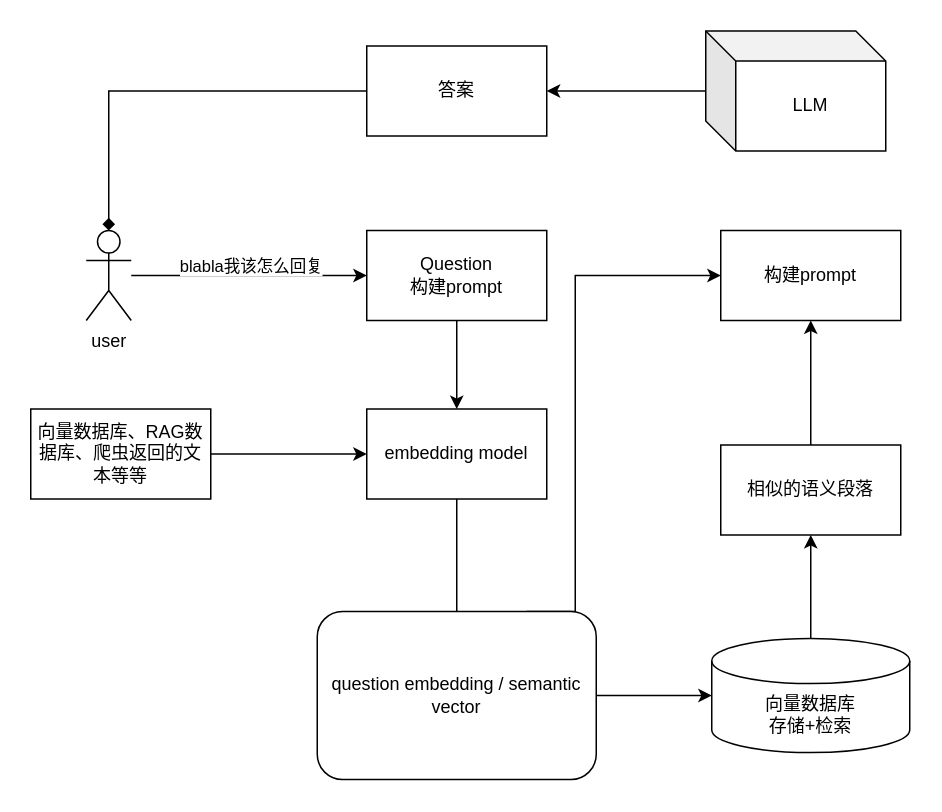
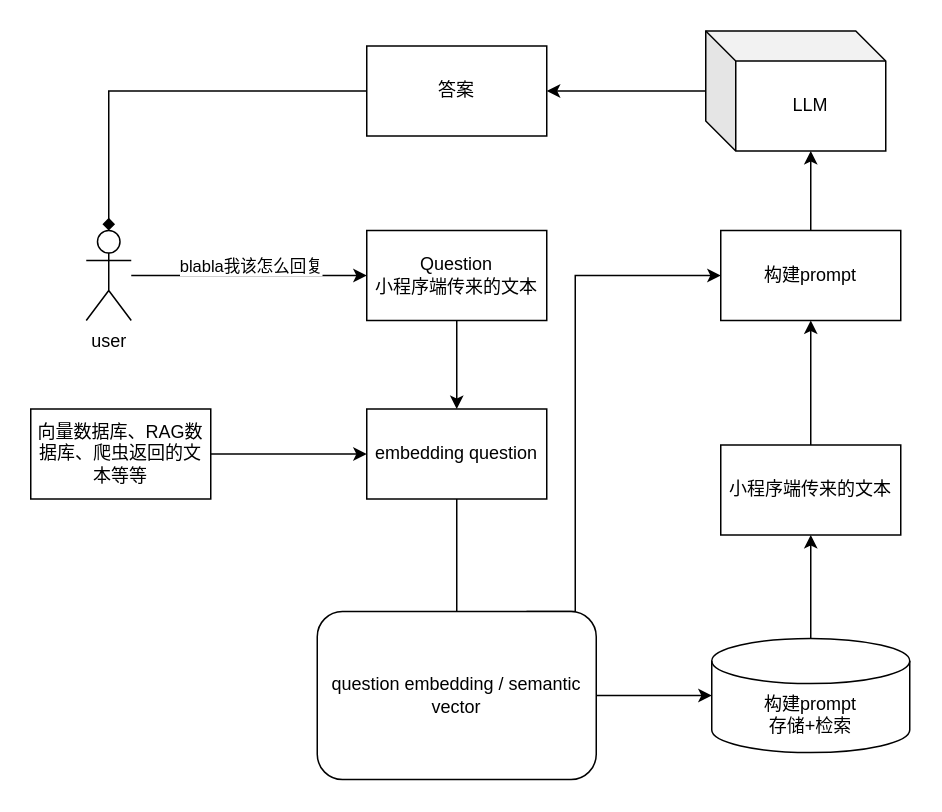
edge "构建prompt" -> "LLM": added
node "Question 构建prompt": label "Question 构建prompt" -> "Question 小程序端传来的文本"
node "embedding model": label "embedding model" -> "embedding question"
node "相似的语义段落": label "相似的语义段落" -> "小程序端传来的文本"
node "向量数据库 存储+检索": label "向量数据库 存储+检索" -> "构建prompt 存储+检索"
